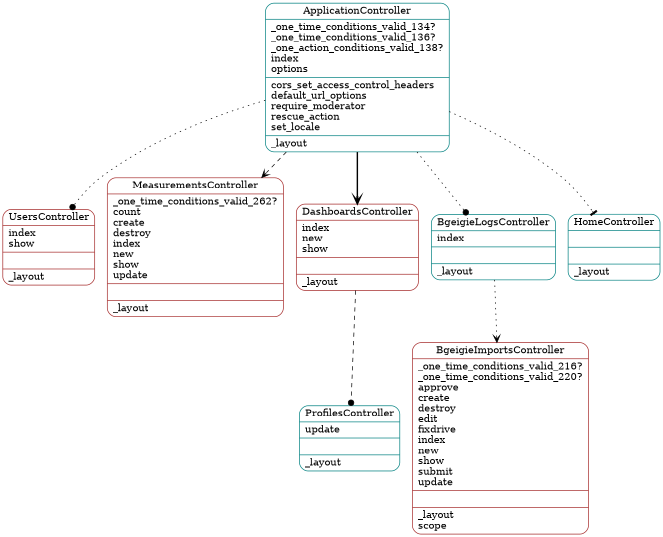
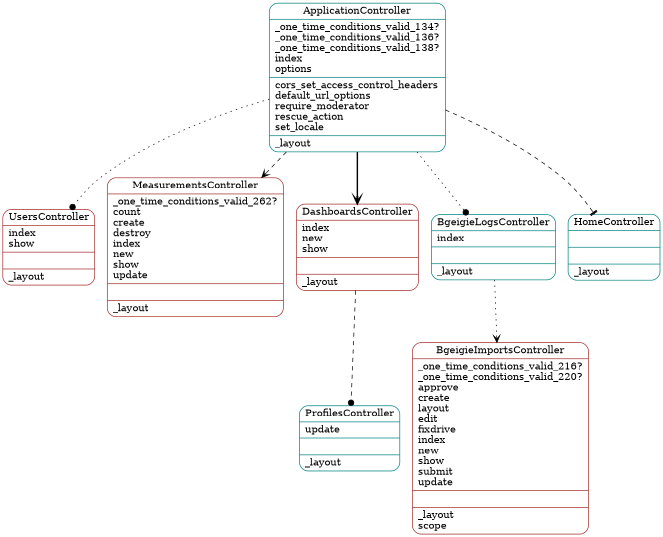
node "ApplicationController": text "_one_action_conditions_valid_138?" -> "_one_time_conditions_valid_138?"
edge "ApplicationController" -> "HomeController": style dotted -> dashed
node "BgeigieImportsController": text "destroy" -> "layout"
